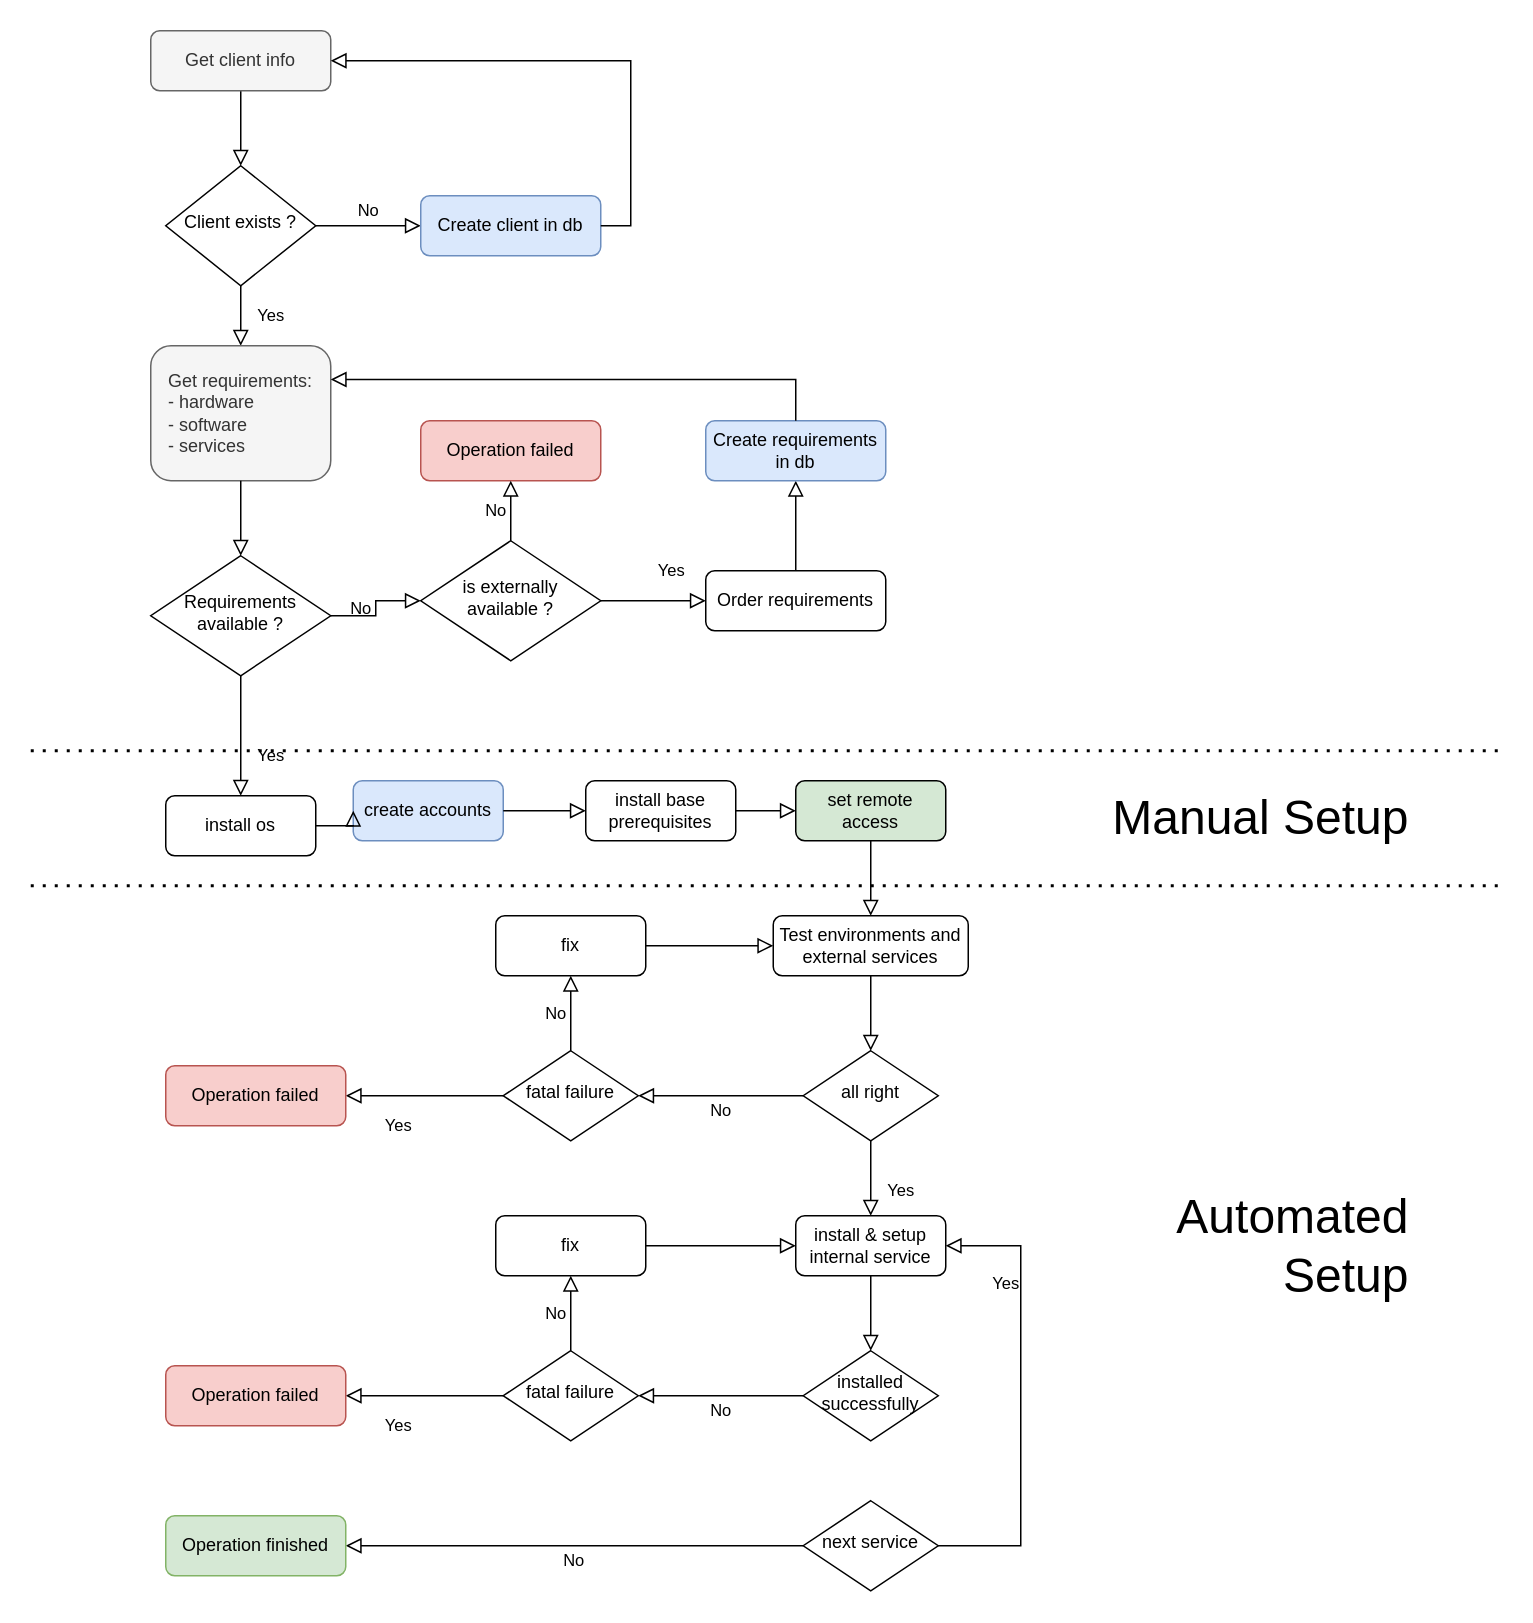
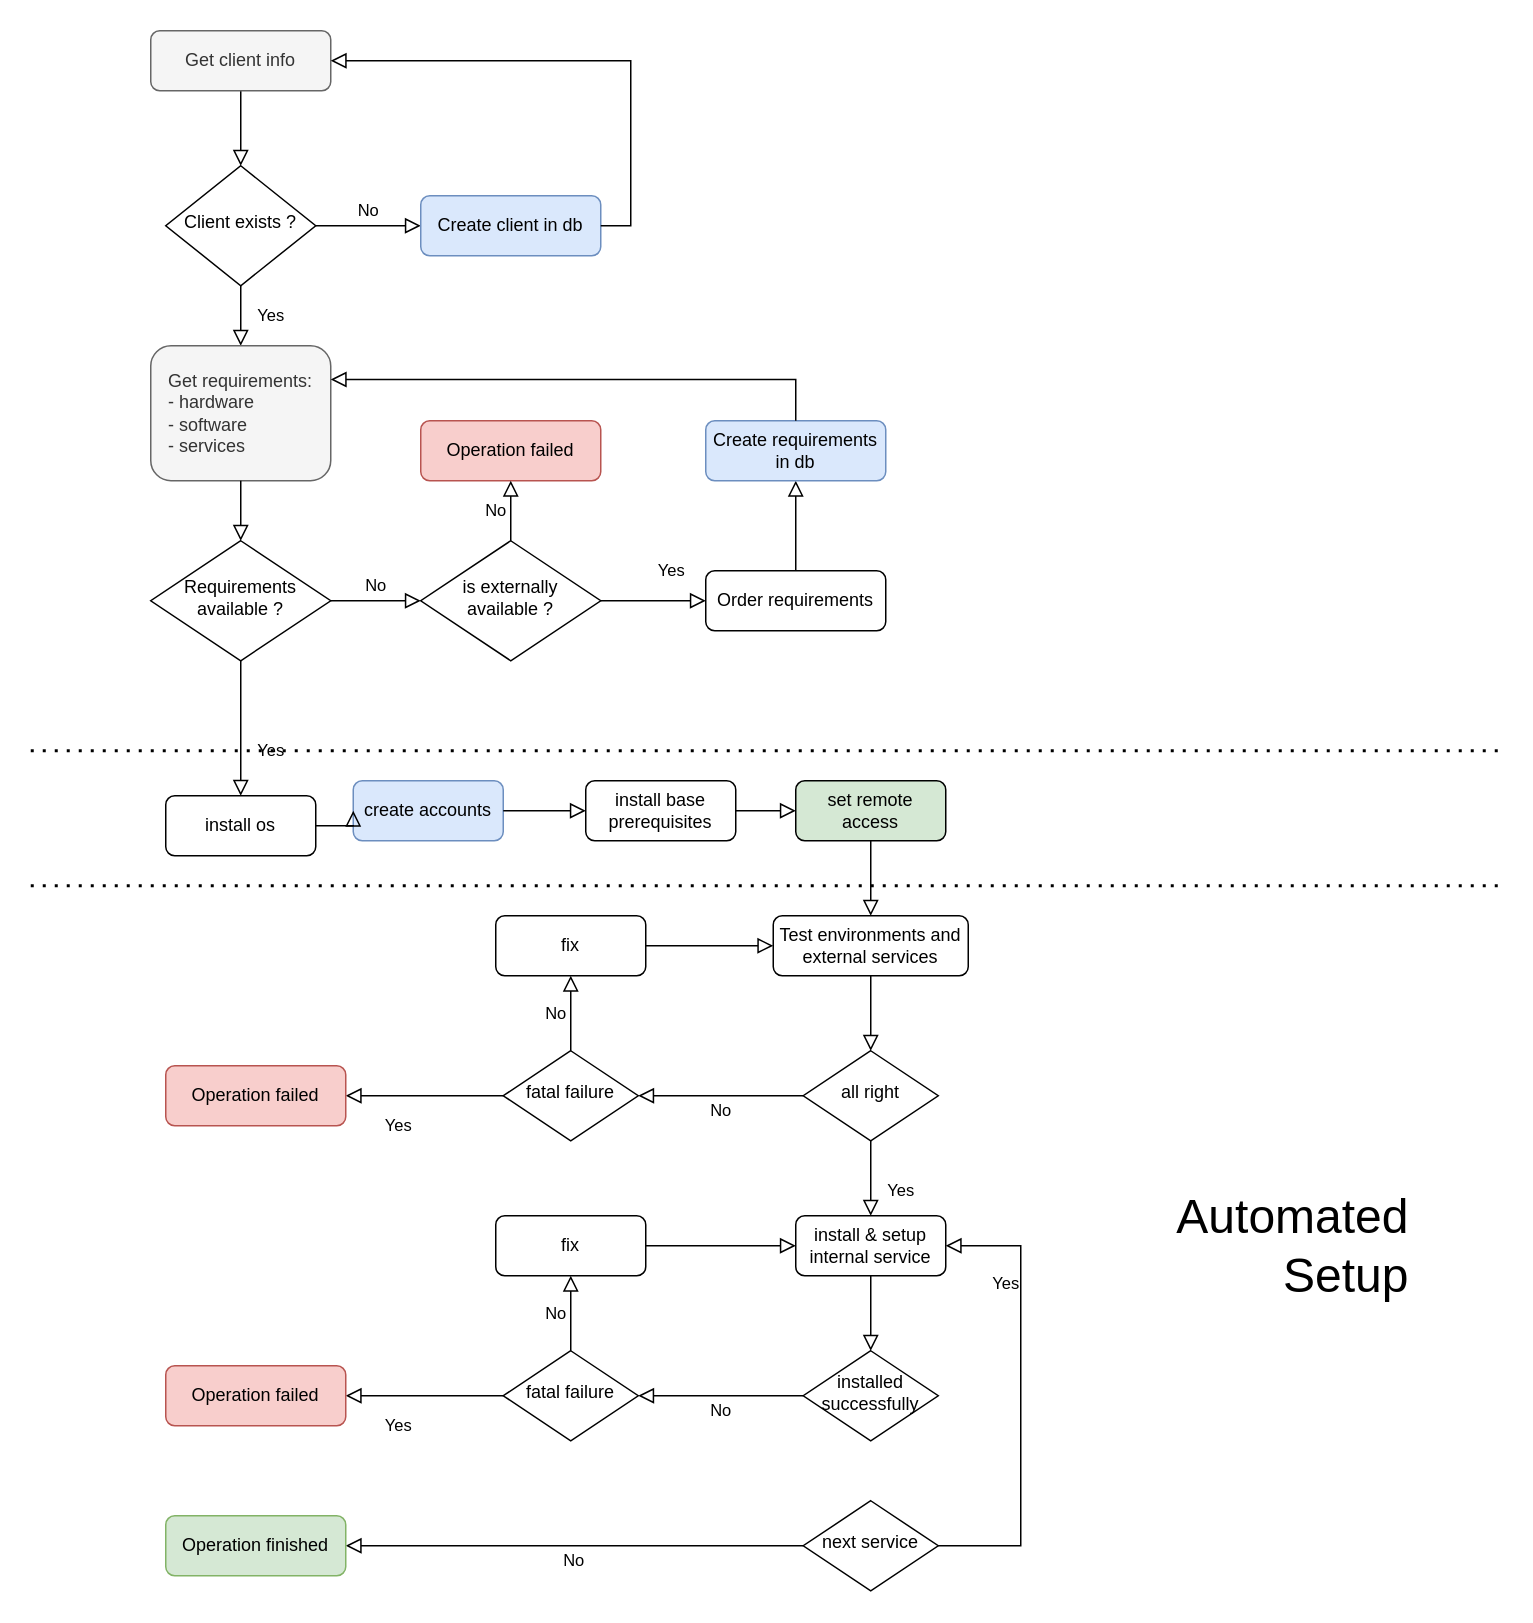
node "Requirements available ?": moved (241, 616) -> (241, 601)
node "Manual Setup": removed
